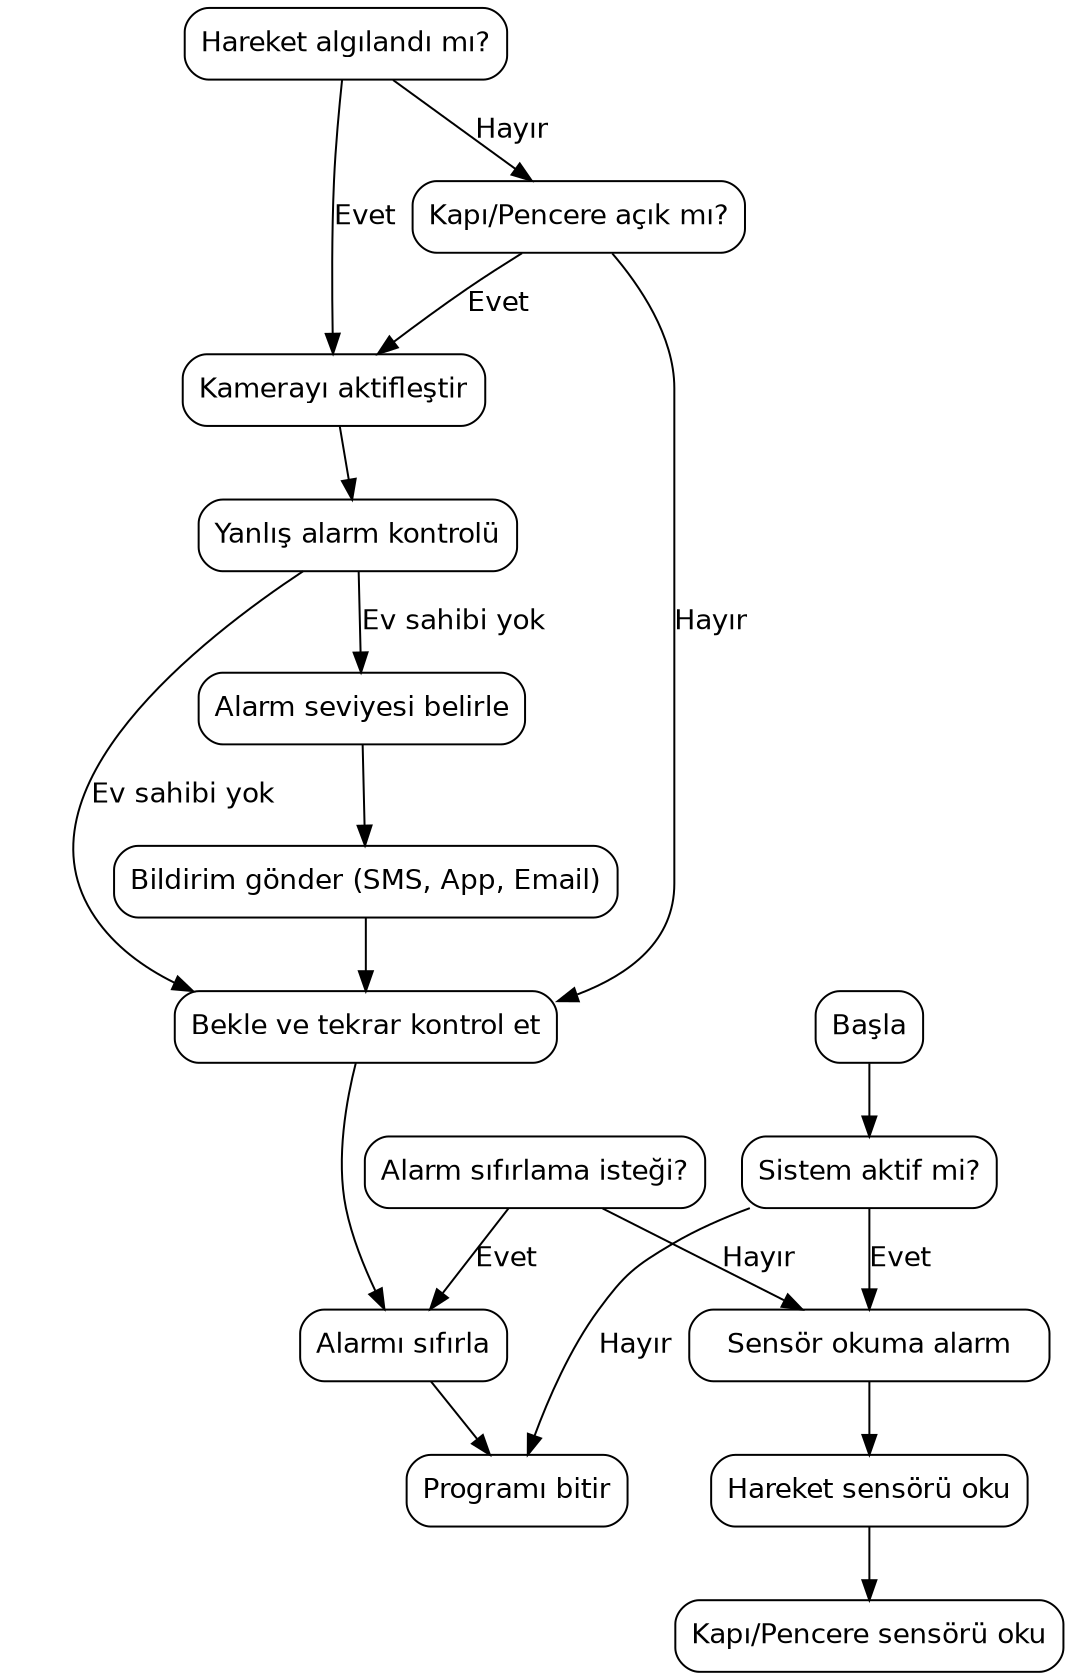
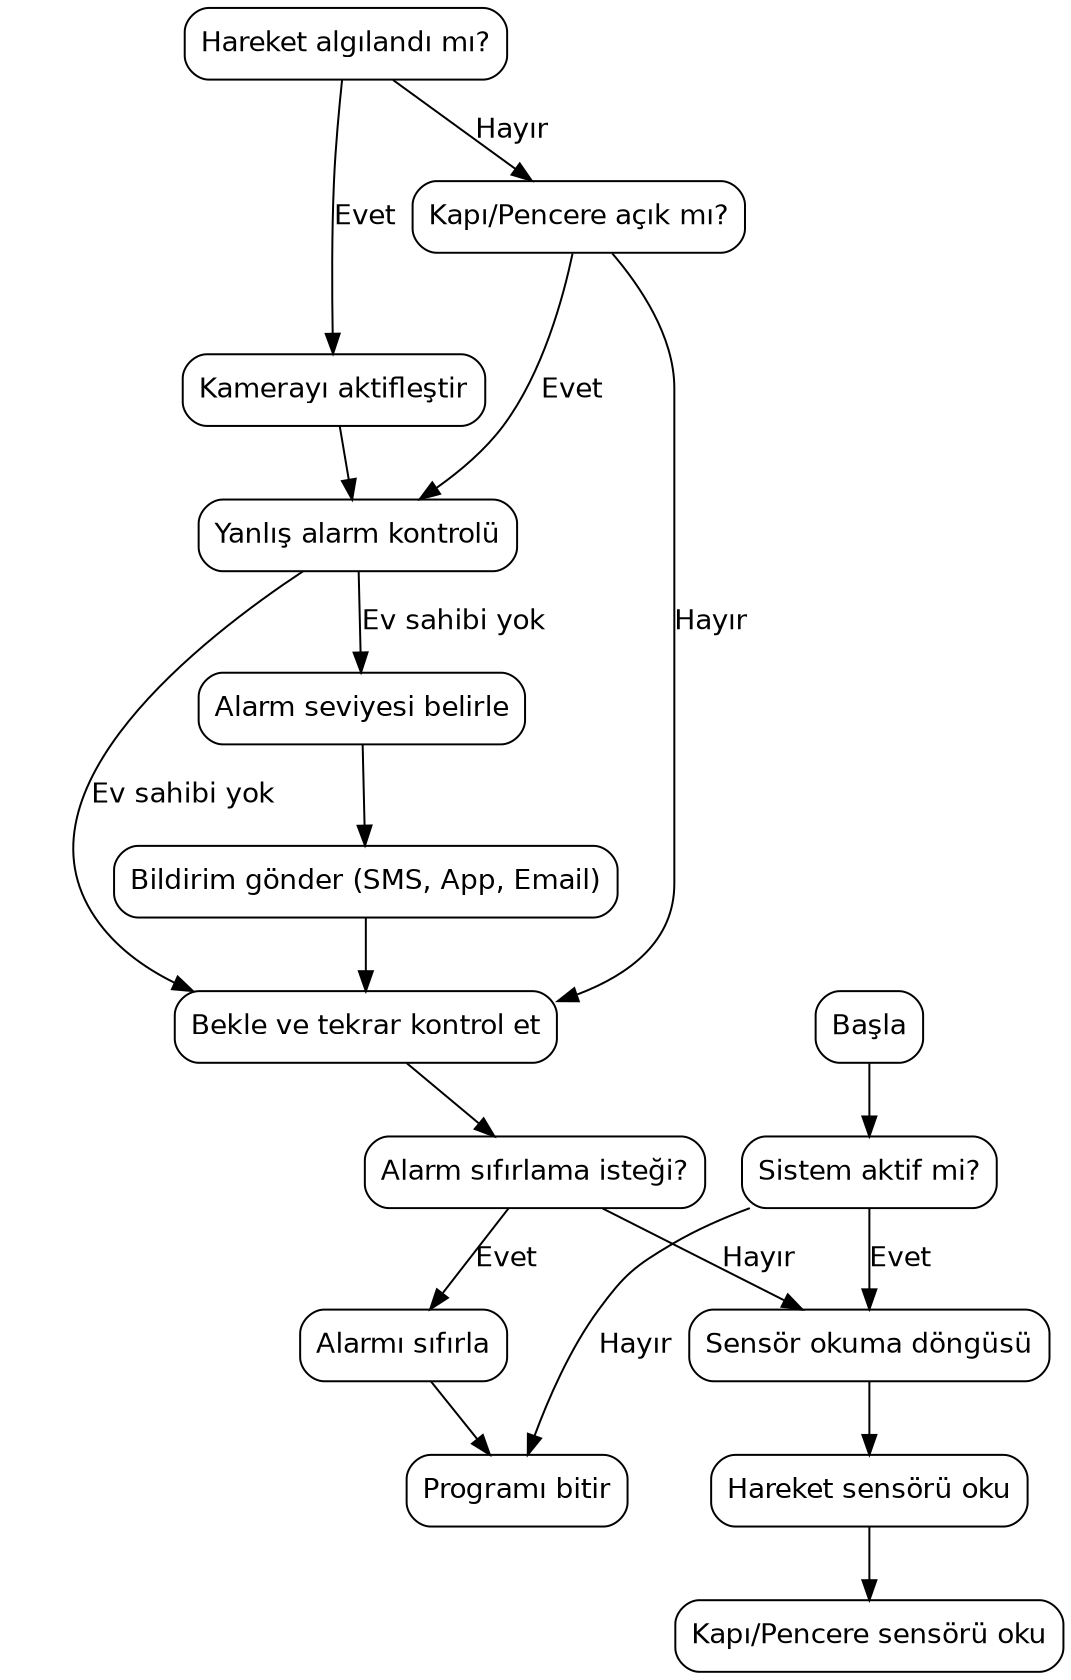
edge "Kapı/Pencere açık mı?" -> "Kamerayı aktifleştir": now "Kapı/Pencere açık mı?" -> "Yanlış alarm kontrolü"
edge "Bekle ve tekrar kontrol et" -> "Alarmı sıfırla": now "Bekle ve tekrar kontrol et" -> "Alarm sıfırlama isteği?"
node "Sensör okuma alarm": label "Sensör okuma alarm" -> "Sensör okuma döngüsü"
